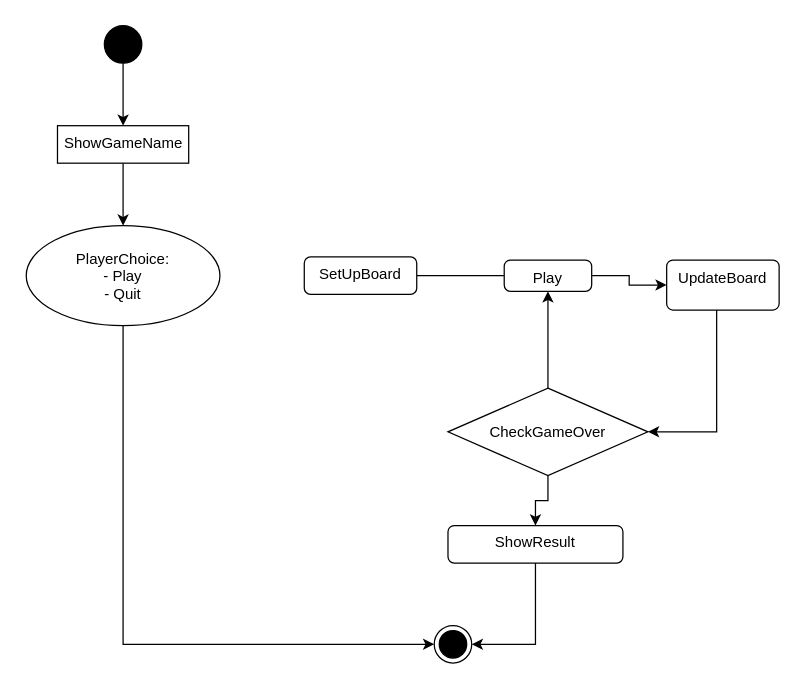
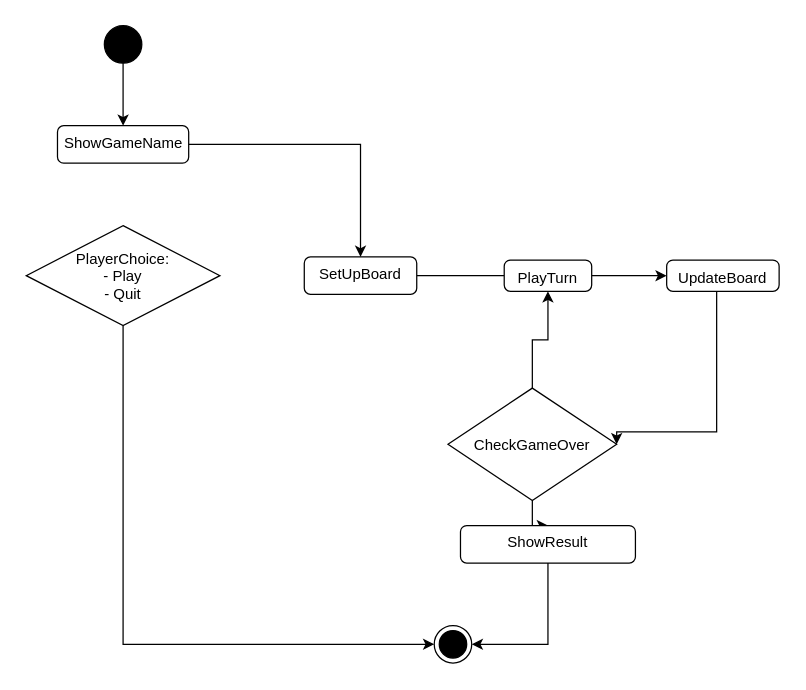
node "ShowGameName": shape rectangle -> rounded rectangle
edge "ShowGameName" -> "PlayerChoice: - Play - Quit": now "ShowGameName" -> "SetUpBoard"
node "PlayerChoice: - Play - Quit": shape ellipse -> diamond
node "Play": label "Play" -> "PlayTurn"
node "UpdateBoard": size 113x50 -> 113x31
node "CheckGameOver": size 200x88 -> 169x113
node "ShowResult": moved (536, 544) -> (548, 544)
